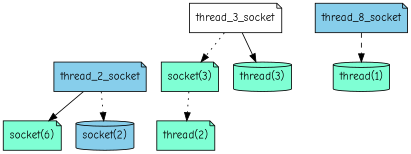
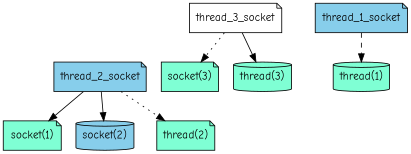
node "thread_8_socket": label "thread_8_socket" -> "thread_1_socket"
edge "thread_2_socket" -> "socket(2)": style dotted -> solid
edge "socket(3)" -> "thread(2)": now "thread_2_socket" -> "thread(2)"
node "socket(6)": label "socket(6)" -> "socket(1)"
